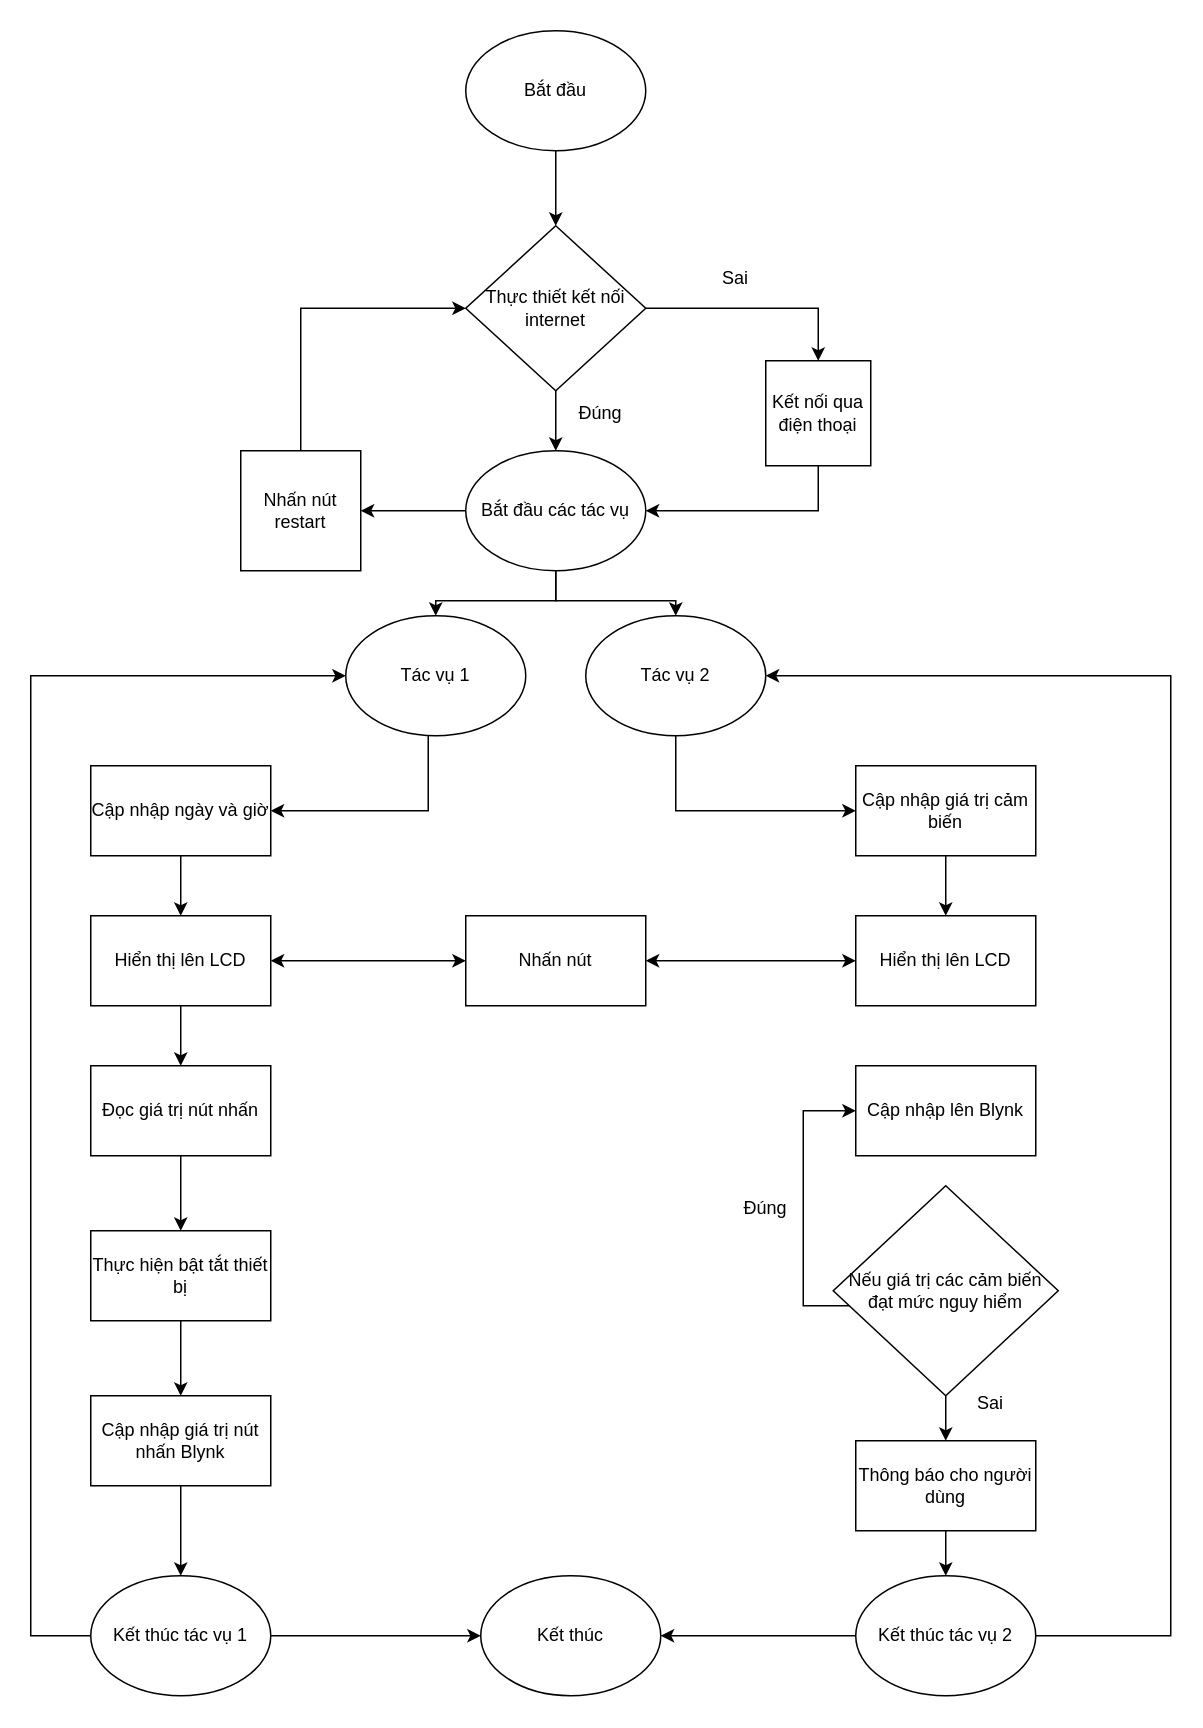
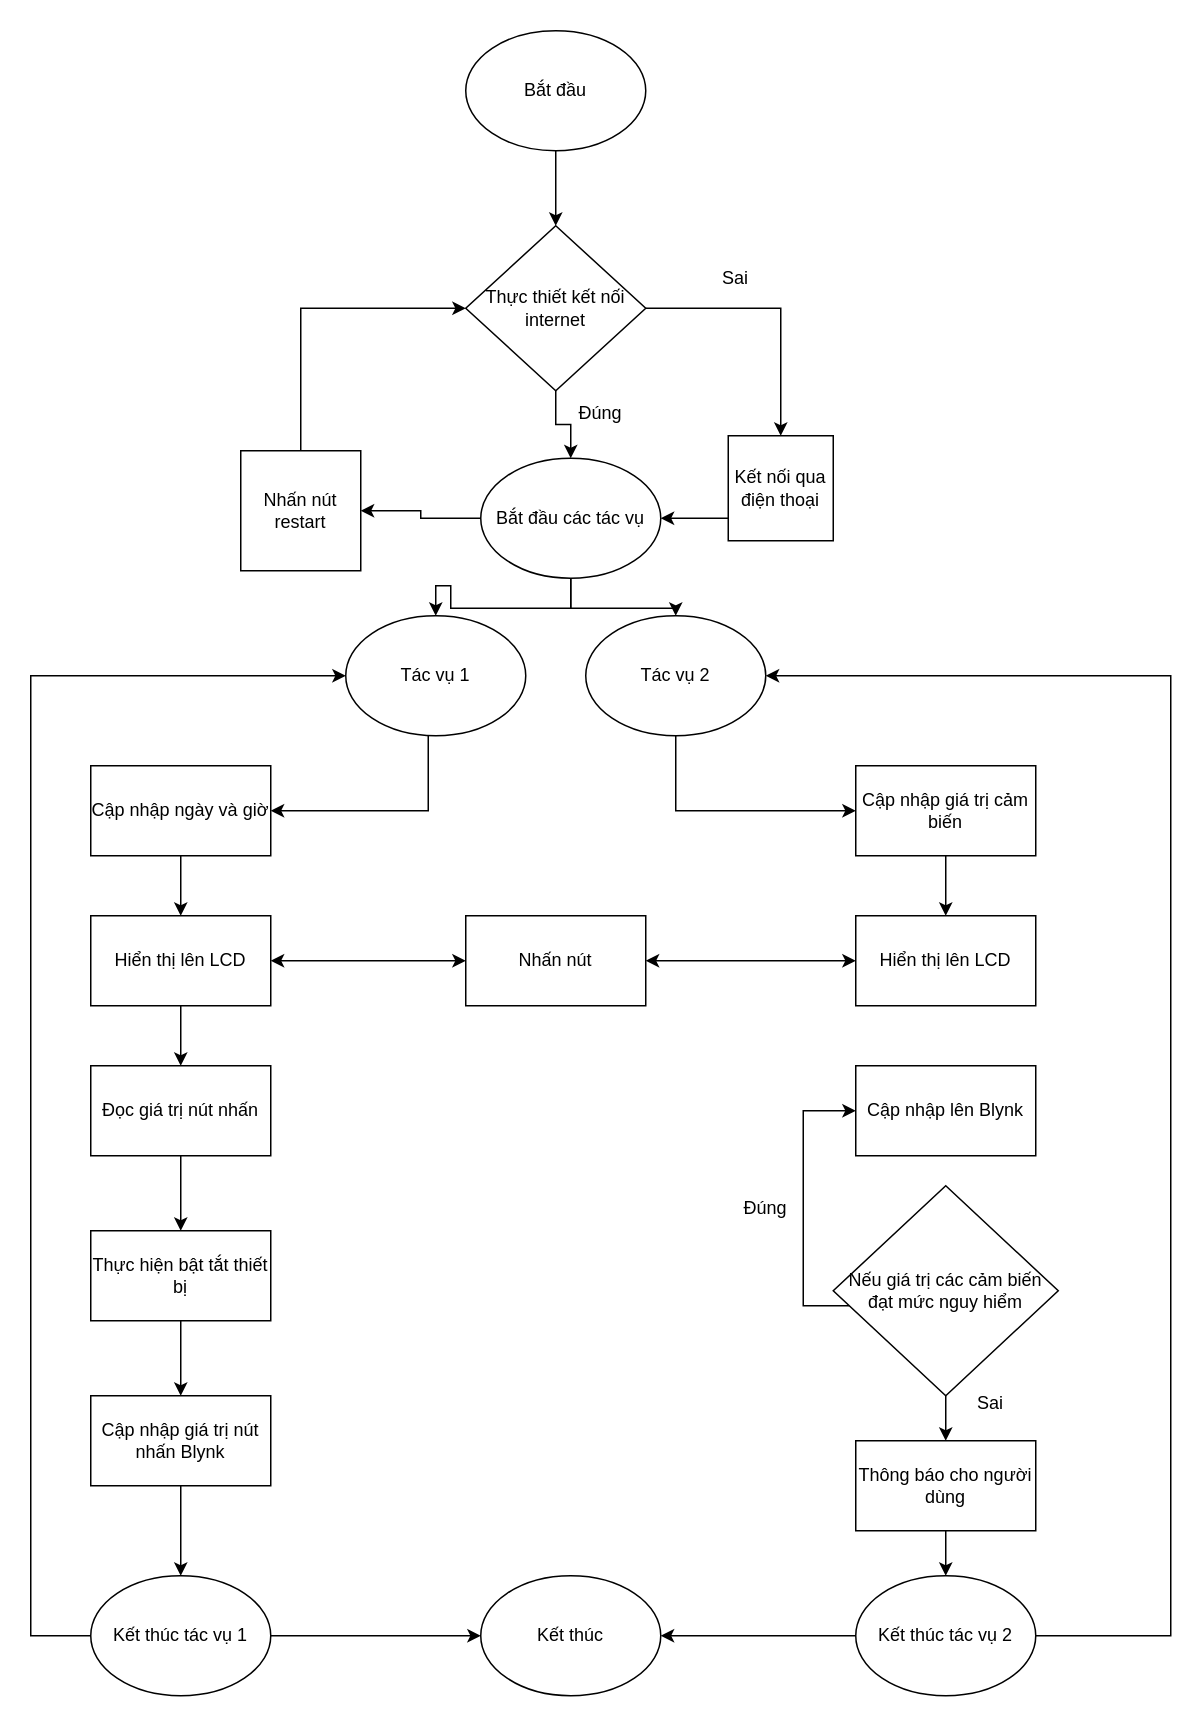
node "Kết nối qua điện thoại": moved (818, 413) -> (781, 488)
node "Bắt đầu các tác vụ": moved (556, 511) -> (571, 518)
